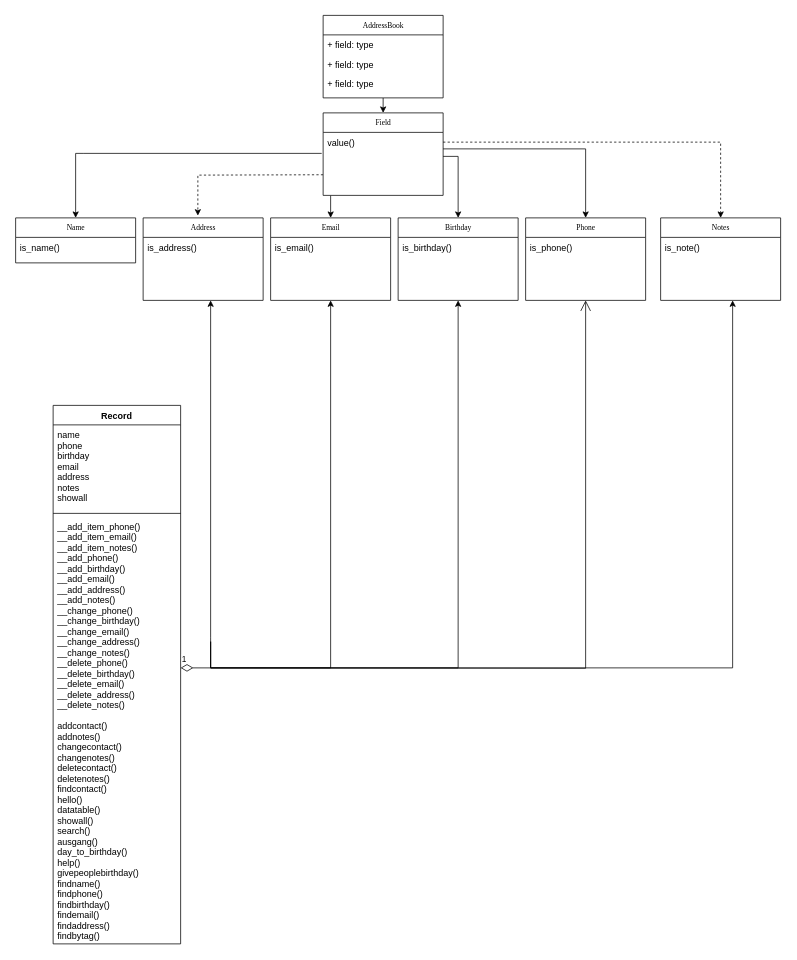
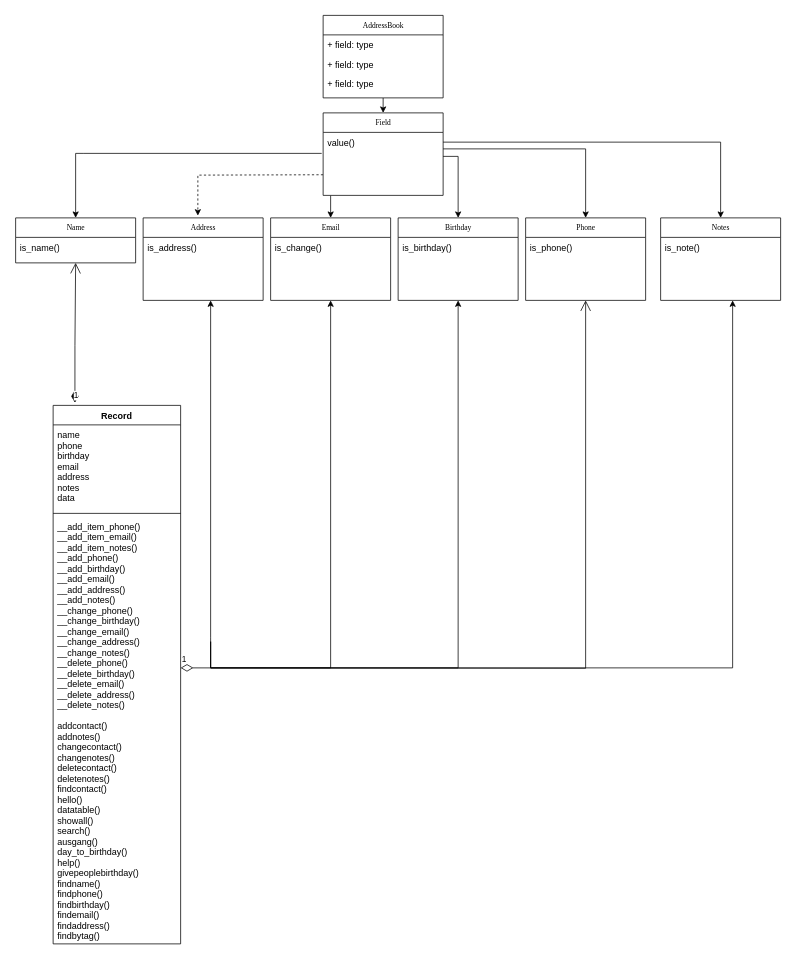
edge "value()" -> "Notes": style dashed -> solid
node "is_email()": label "is_email()" -> "is_change()"
edge "Name" -- "Record": added, label "1"
node "name phone birthday email address notes showall": label "name phone birthday email address notes showall" -> "name phone birthday email address notes data"
